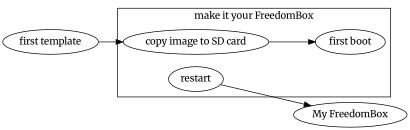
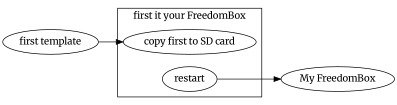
cluster "make it your FreedomBox": label "make it your FreedomBox" -> "first it your FreedomBox"
node "copy image to SD card": label "copy image to SD card" -> "copy first to SD card"
node "first boot": removed
